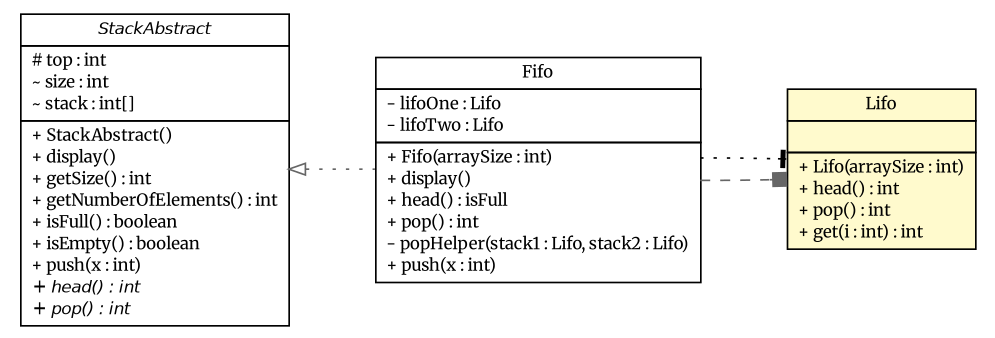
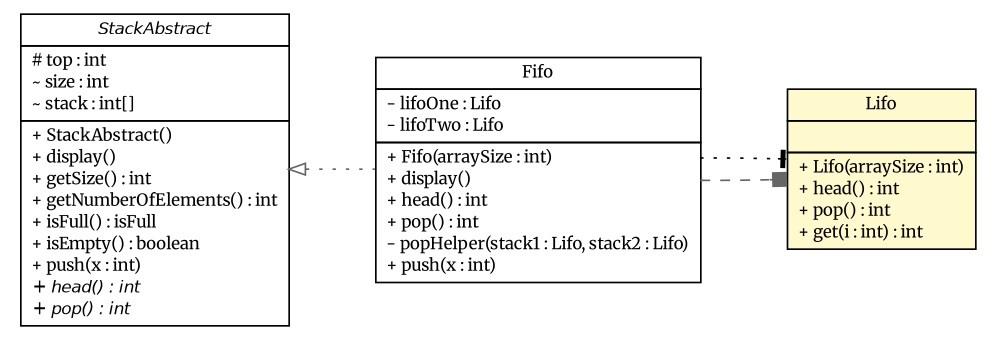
node "Fifo": text "+ head() : isFull" -> "+ head() : int"
node "StackAbstract": text "+ isFull() : boolean" -> "+ isFull() : isFull"
